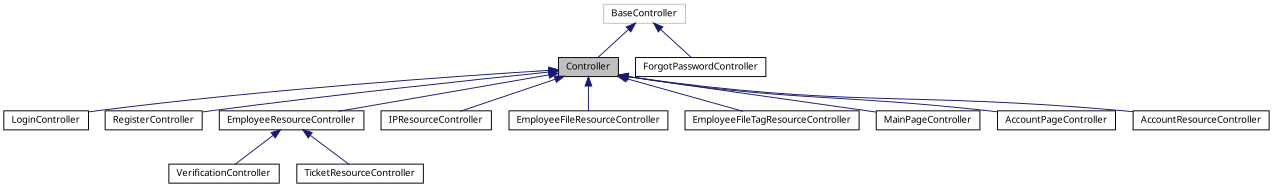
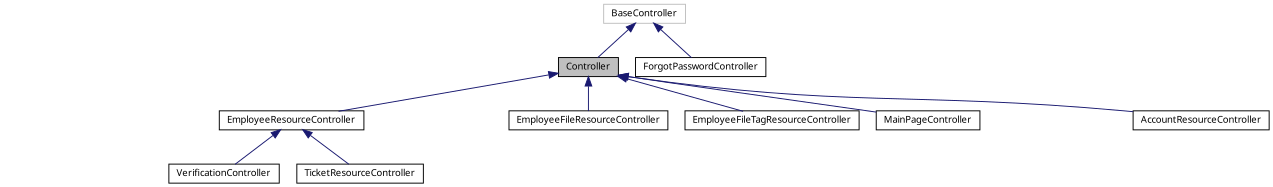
node "LoginController": removed
node "RegisterController": removed
node "IPResourceController": removed
node "AccountPageController": removed
